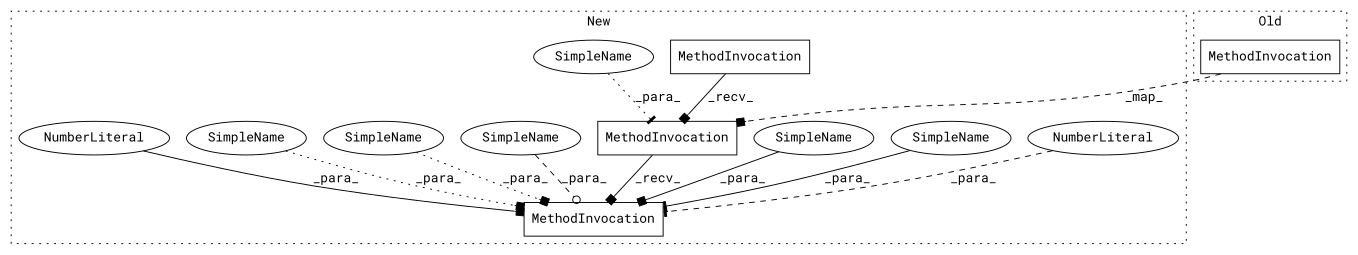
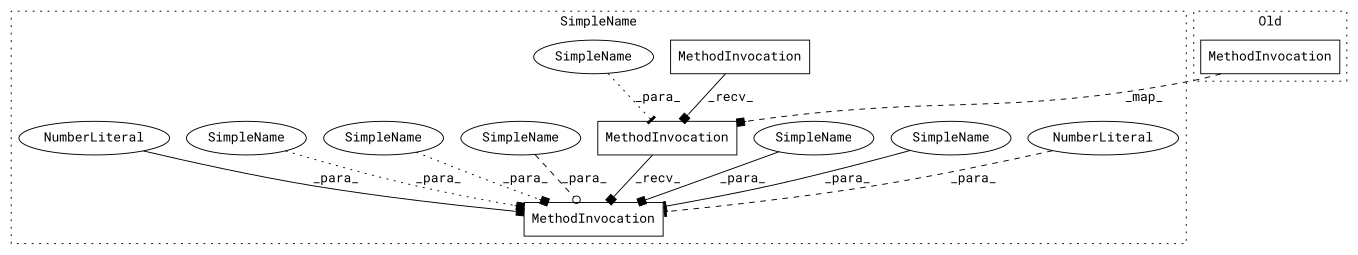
cluster "New": label "New" -> "SimpleName"
